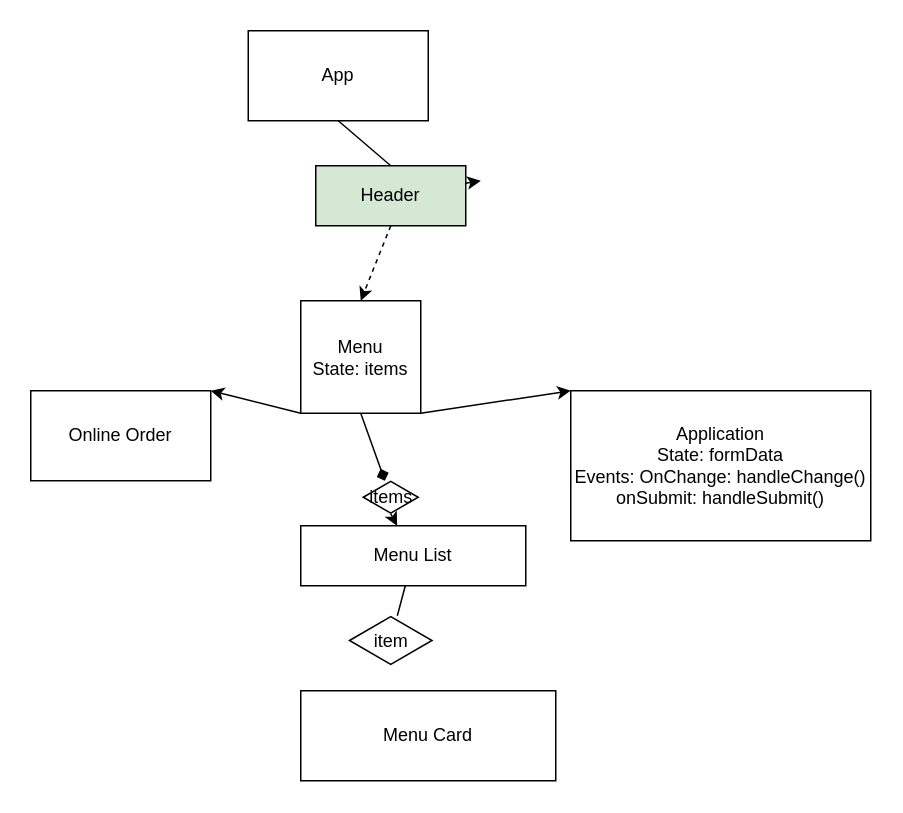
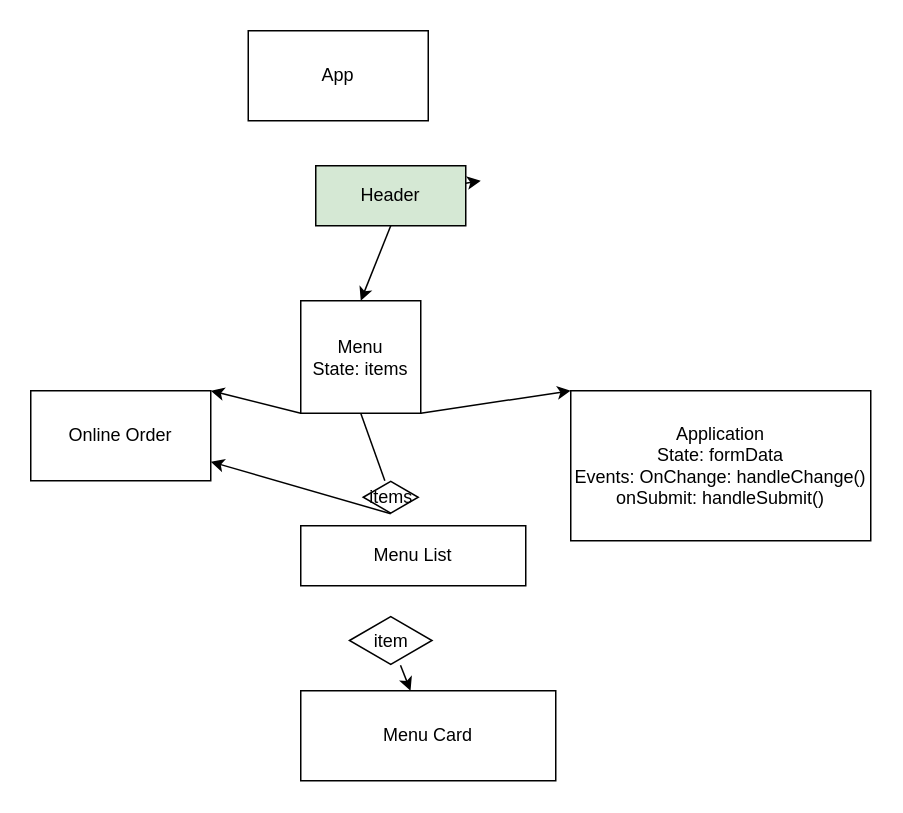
edge "App" -- "Header": removed
edge "Header" -> "Menu State: items": style dashed -> solid
edge "Menu State: items" -> "items": arrowhead diamond -> none
edge "items" -> "Menu List": now "items" -> "Online Order"
edge "Menu List" -- "item": removed
edge "item" -> "Menu Card": added
